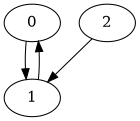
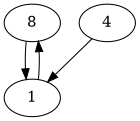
node "0": label "0" -> "8"
node "2": label "2" -> "4"
